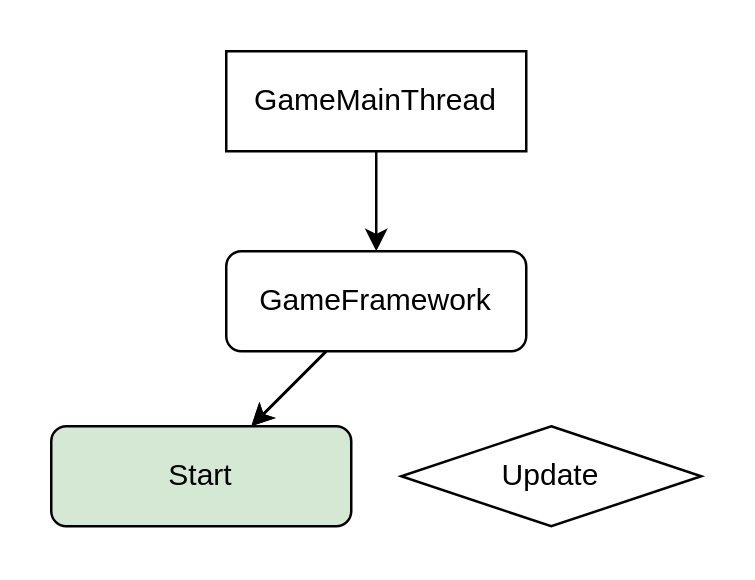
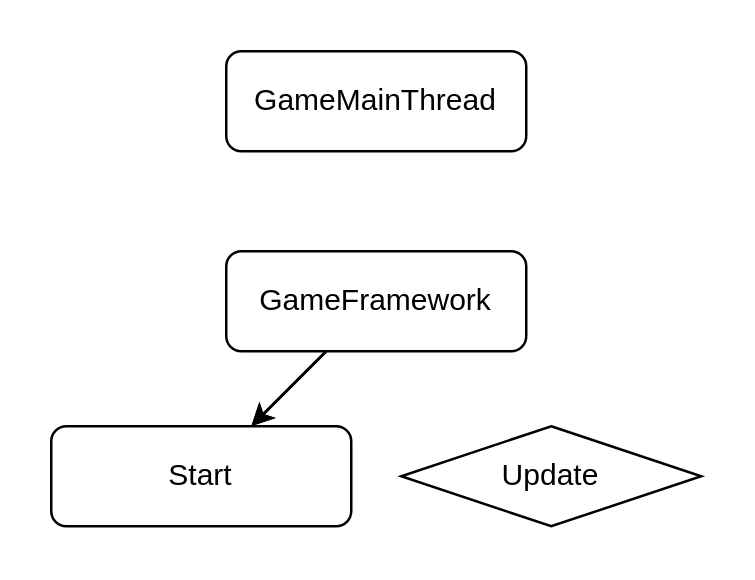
node "GameMainThread": shape rectangle -> rounded rectangle
edge "GameMainThread" -> "GameFramework": removed
node "Start": fillcolor #d5e8d4 -> #ffffff
